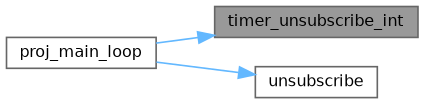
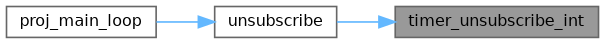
edge "proj_main_loop" -> "timer_unsubscribe_int": now "unsubscribe" -> "timer_unsubscribe_int"
